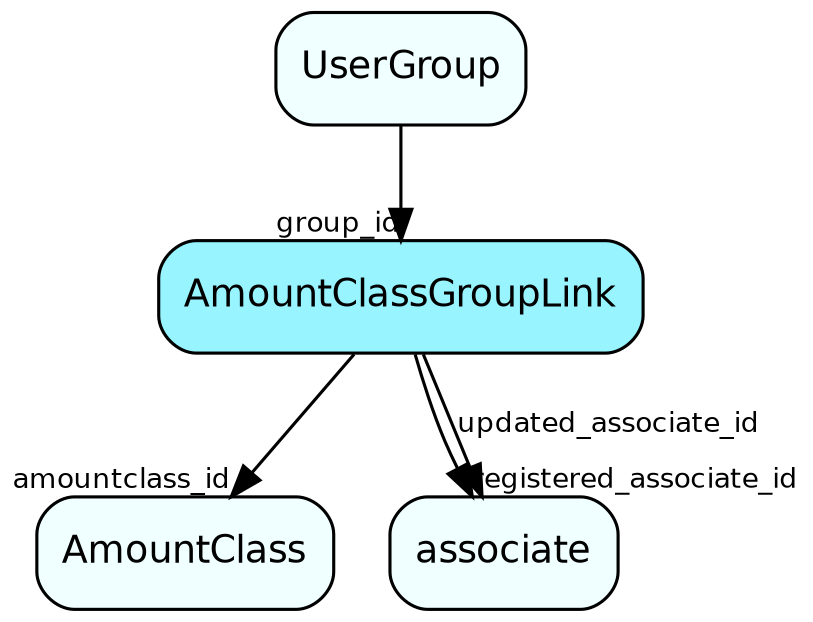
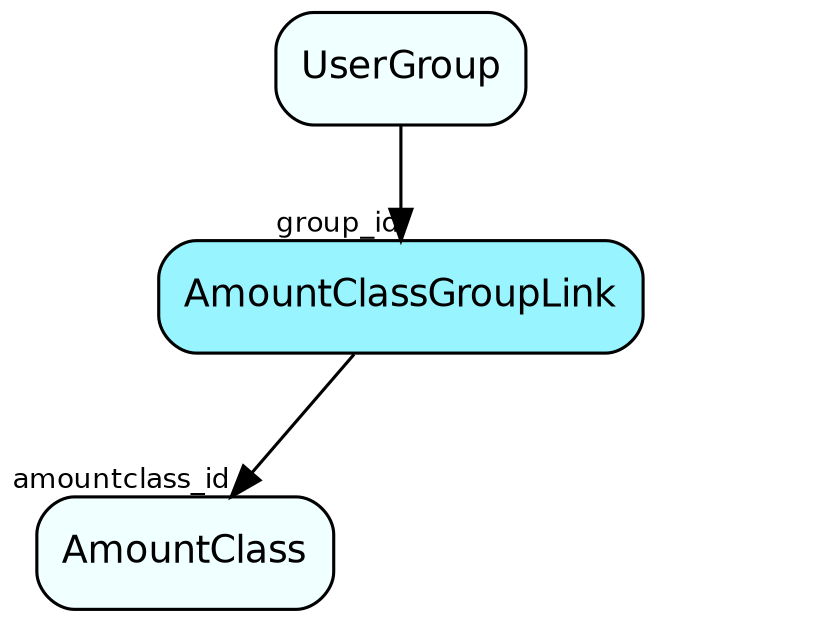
node "associate": removed
